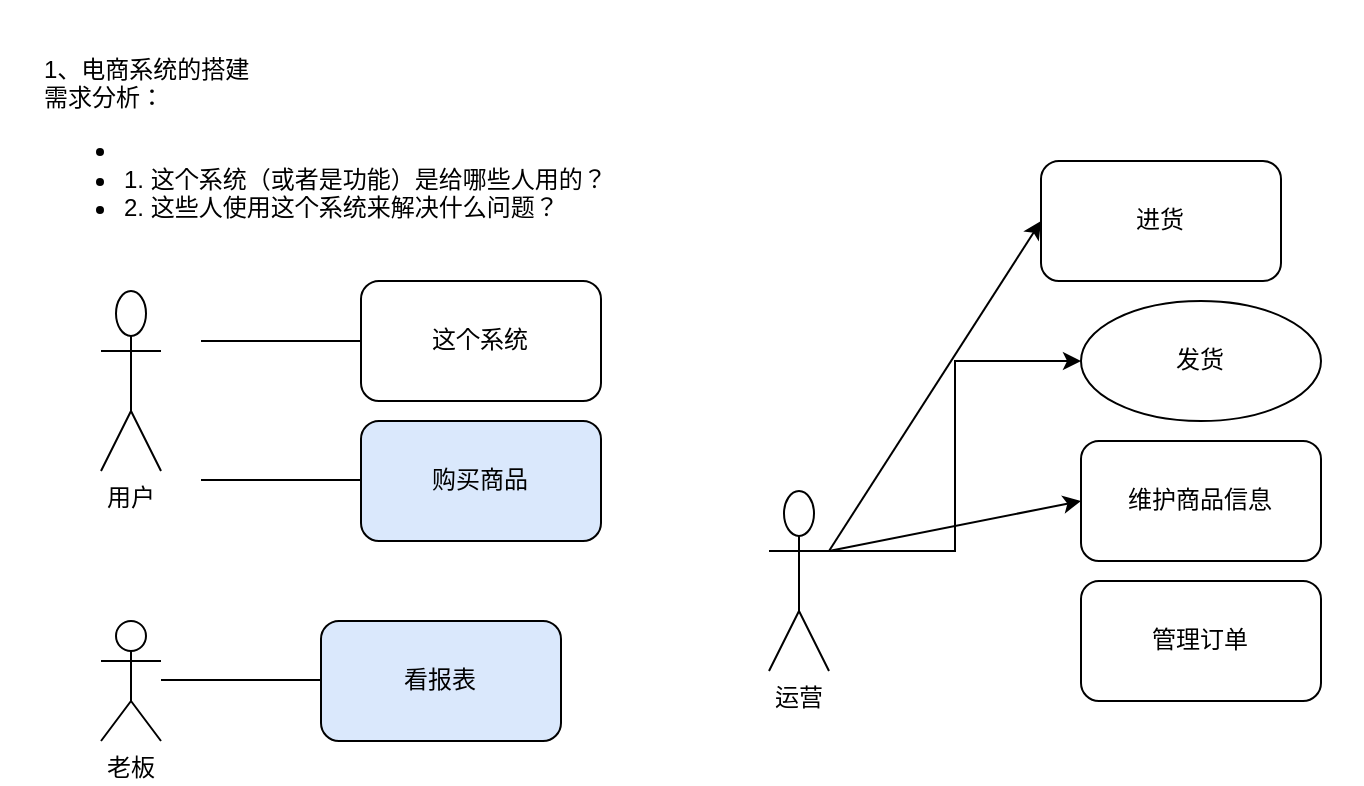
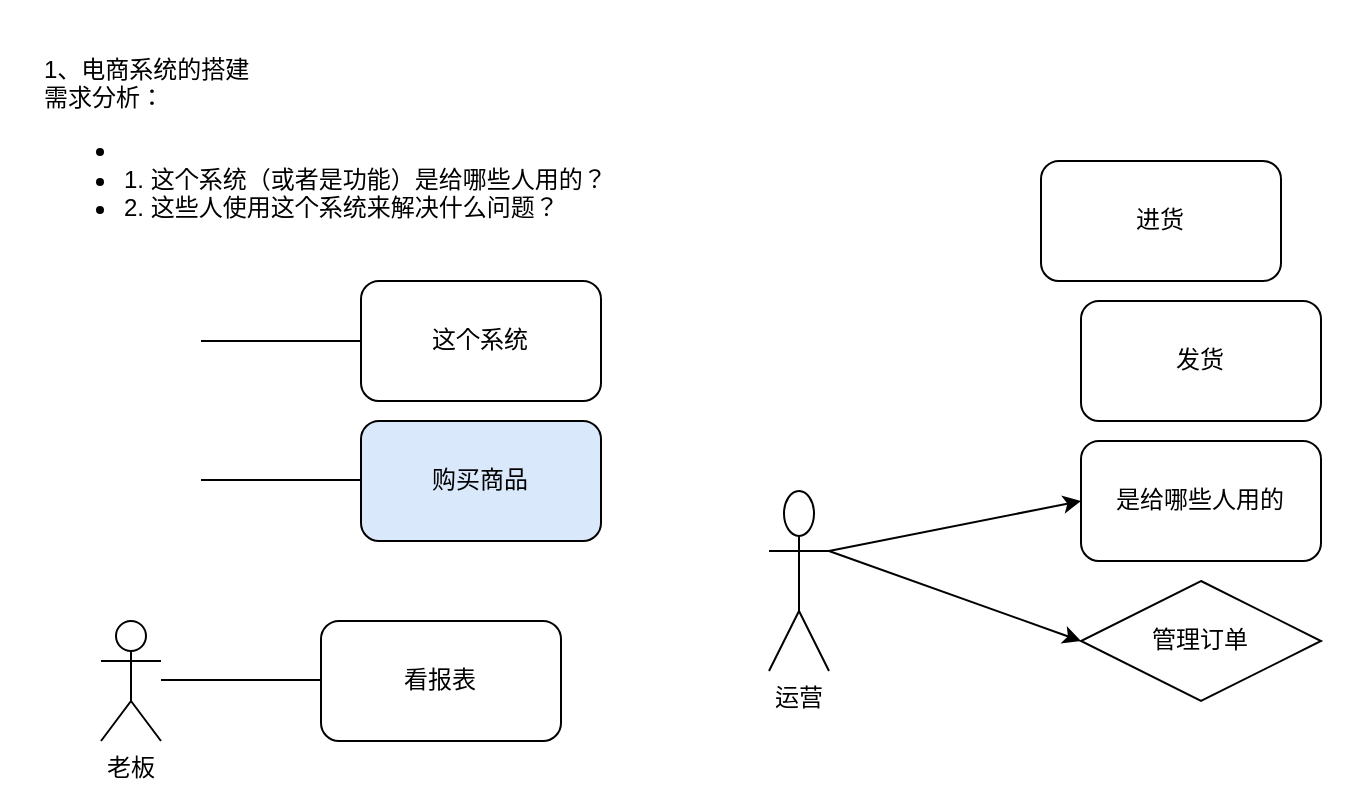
node "发货": shape ellipse -> rounded rectangle
node "用户": removed
edge "运营" -> "进货": removed
edge "运营" -> "发货": removed
node "维护商品信息": label "维护商品信息" -> "是给哪些人用的"
edge "运营" -> "管理订单": added
node "管理订单": shape rounded rectangle -> diamond
node "看报表": fillcolor #dae8fc -> #ffffff
